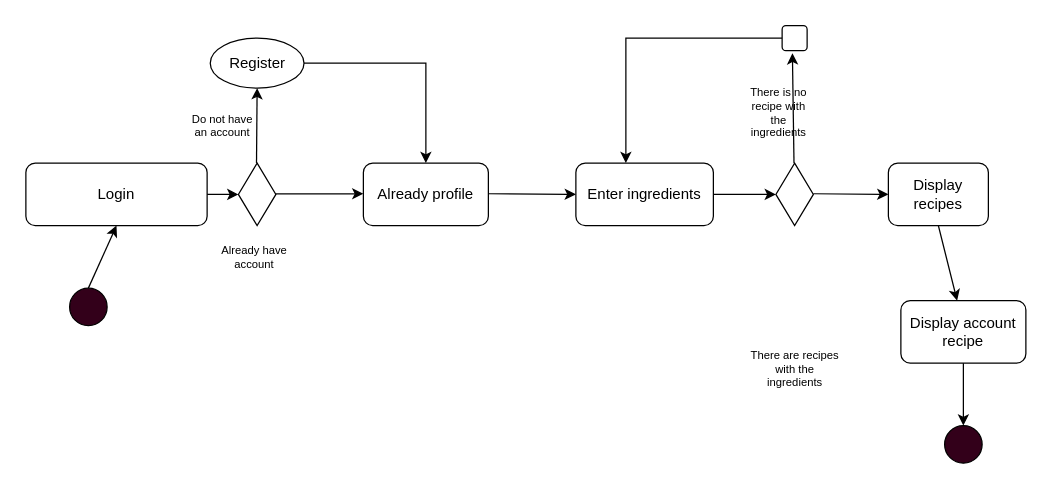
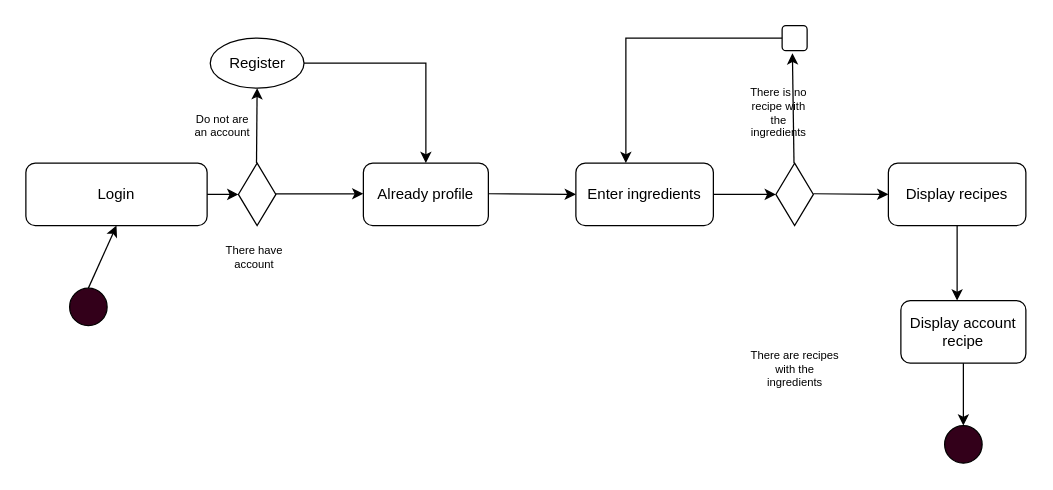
node "Do not have an account": label "Do not have an account" -> "Do not are an account"
node "Display recipes": size 100x63 -> 138x63
node "Already have account": label "Already have account" -> "There have account"
